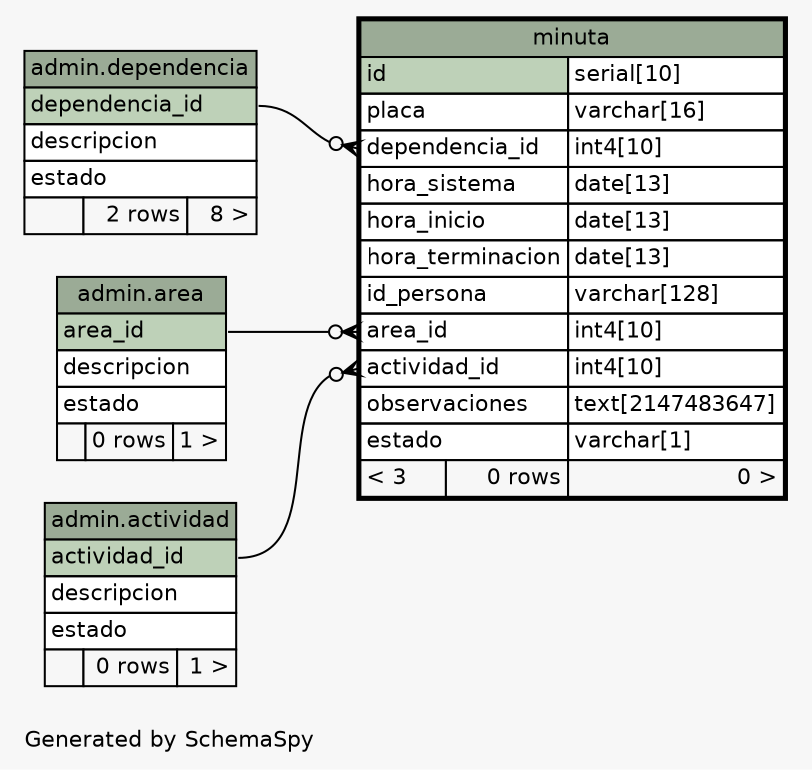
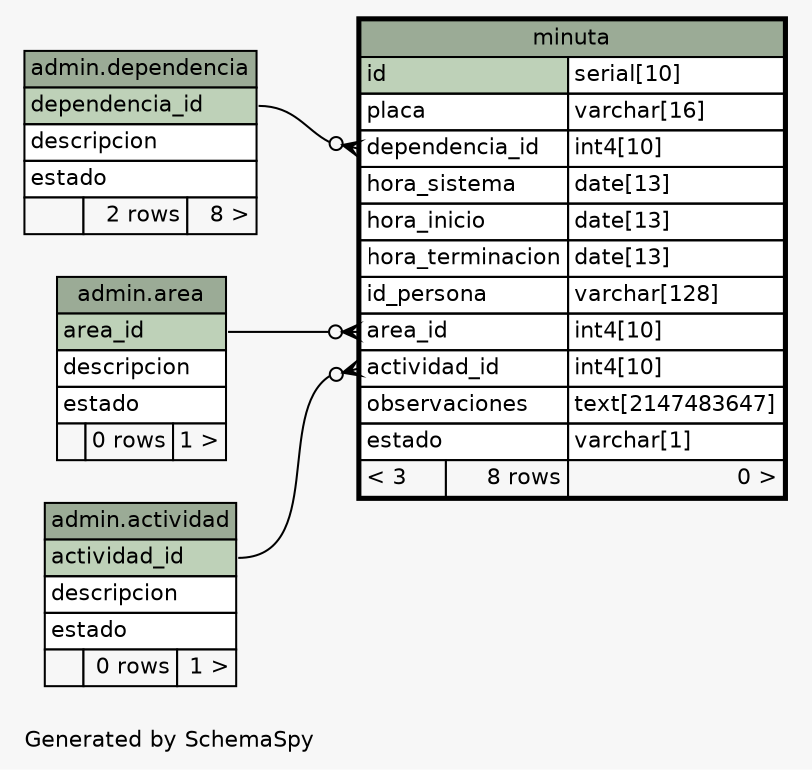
node "minuta": text "0 rows" -> "8 rows"
